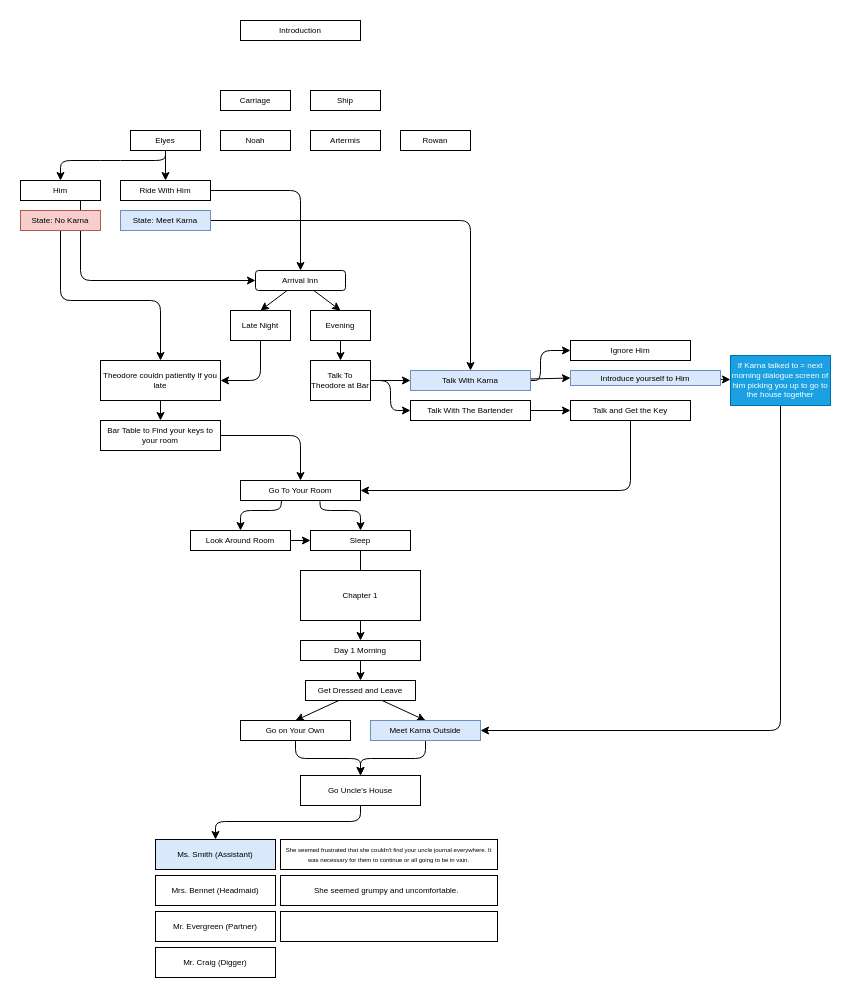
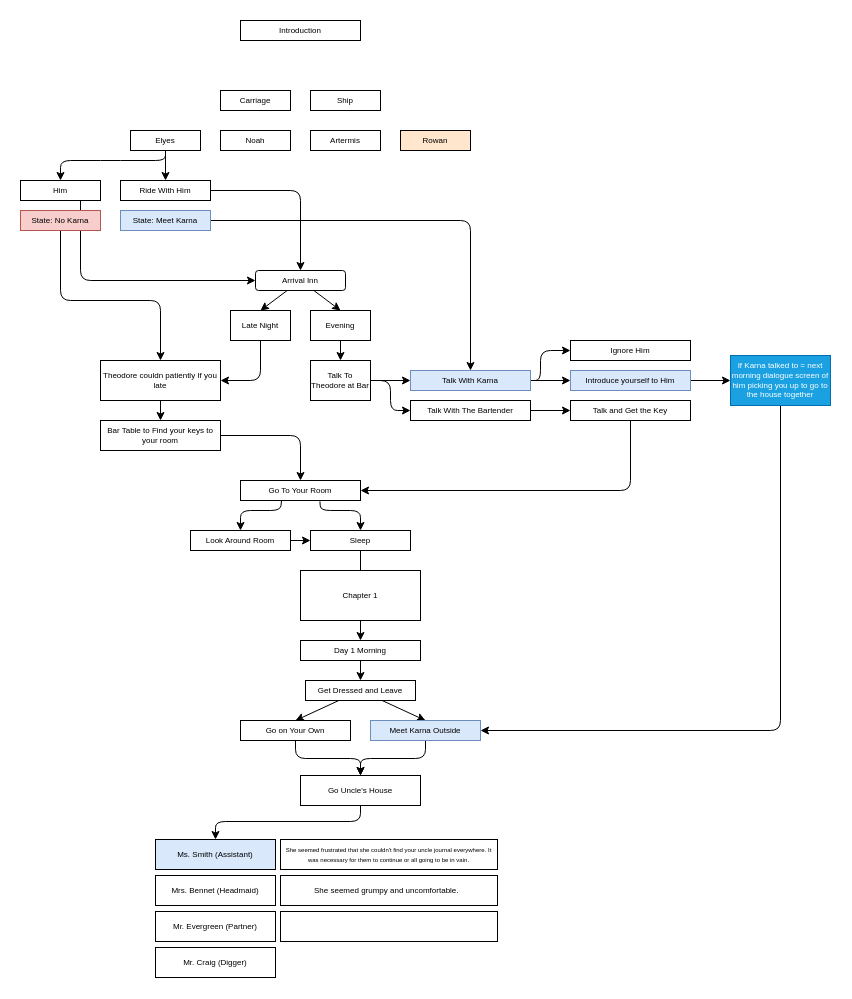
node "Rowan": fillcolor #ffffff -> #ffe6cc
node "Introduce yourself to Him": size 150x15 -> 120x20
